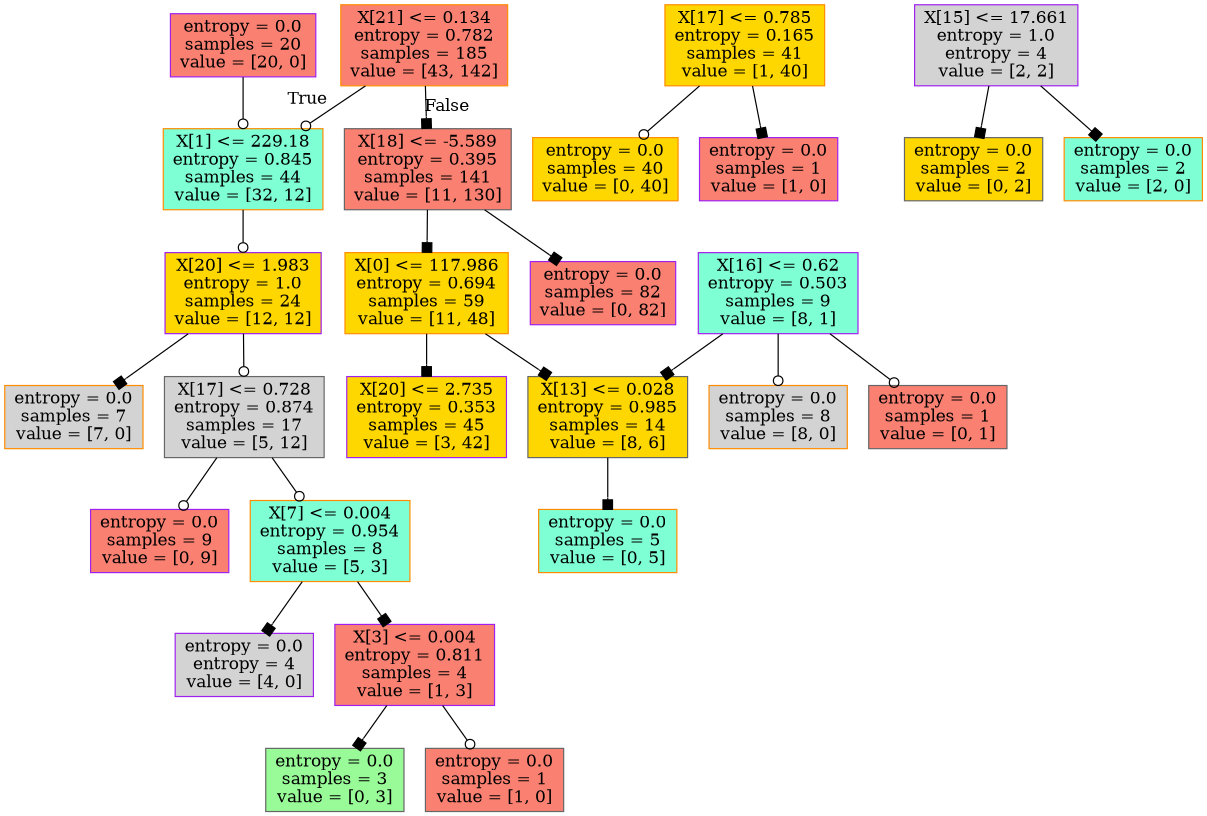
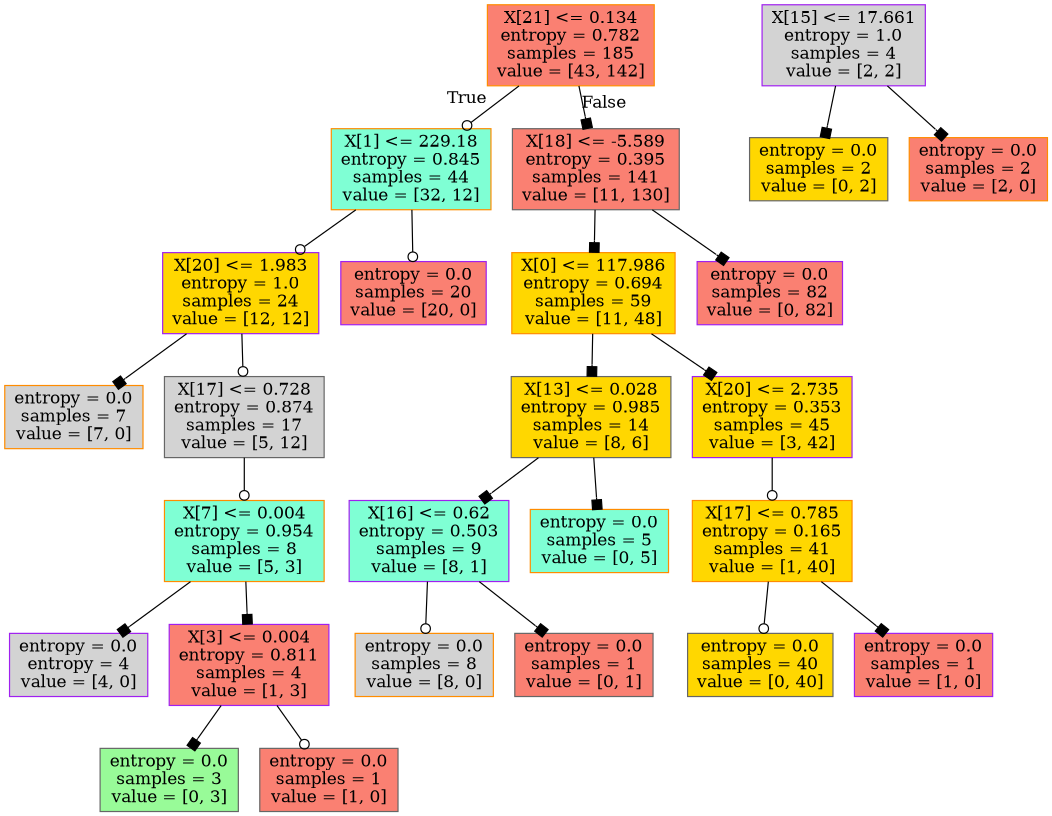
node "X[15] <= 17.661 entropy = 1.0 entropy = 4 value = [2, 2]": label "X[15] <= 17.661 entropy = 1.0 entropy = 4 value = [2, 2]" -> "X[15] <= 17.661 entropy = 1.0 samples = 4 value = [2, 2]"
edge "entropy = 0.0 samples = 20 value = [20, 0]" -> "X[1] <= 229.18 entropy = 0.845 samples = 44 value = [32, 12]": reversed
node "entropy = 0.0 samples = 40 value = [0, 40]": color darkorange -> gray40
node "entropy = 0.0 samples = 2 value = [2, 0]": fillcolor aquamarine -> salmon
edge "X[16] <= 0.62 entropy = 0.503 samples = 9 value = [8, 1]" -> "X[13] <= 0.028 entropy = 0.985 samples = 14 value = [8, 6]": reversed
edge "X[16] <= 0.62 entropy = 0.503 samples = 9 value = [8, 1]" -> "entropy = 0.0 samples = 1 value = [0, 1]": arrowhead odot -> box
edge "X[20] <= 2.735 entropy = 0.353 samples = 45 value = [3, 42]" -> "X[17] <= 0.785 entropy = 0.165 samples = 41 value = [1, 40]": added
node "entropy = 0.0 samples = 9 value = [0, 9]": removed
